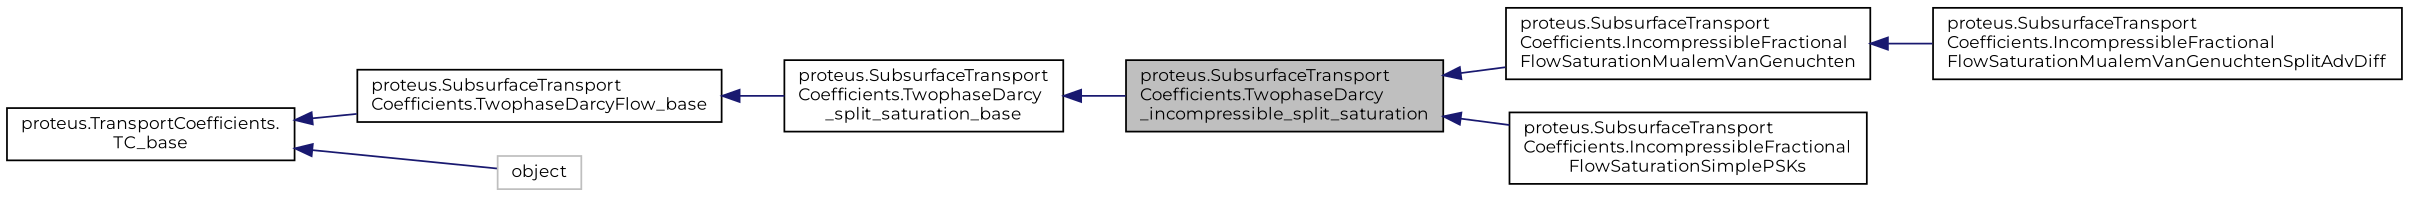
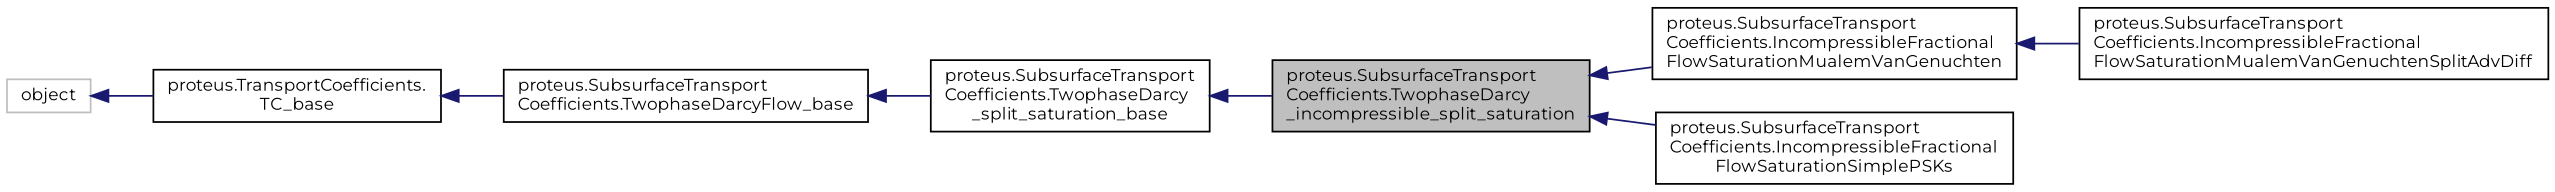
edge "object" -> "proteus.TransportCoefficients. TC_base": reversed
